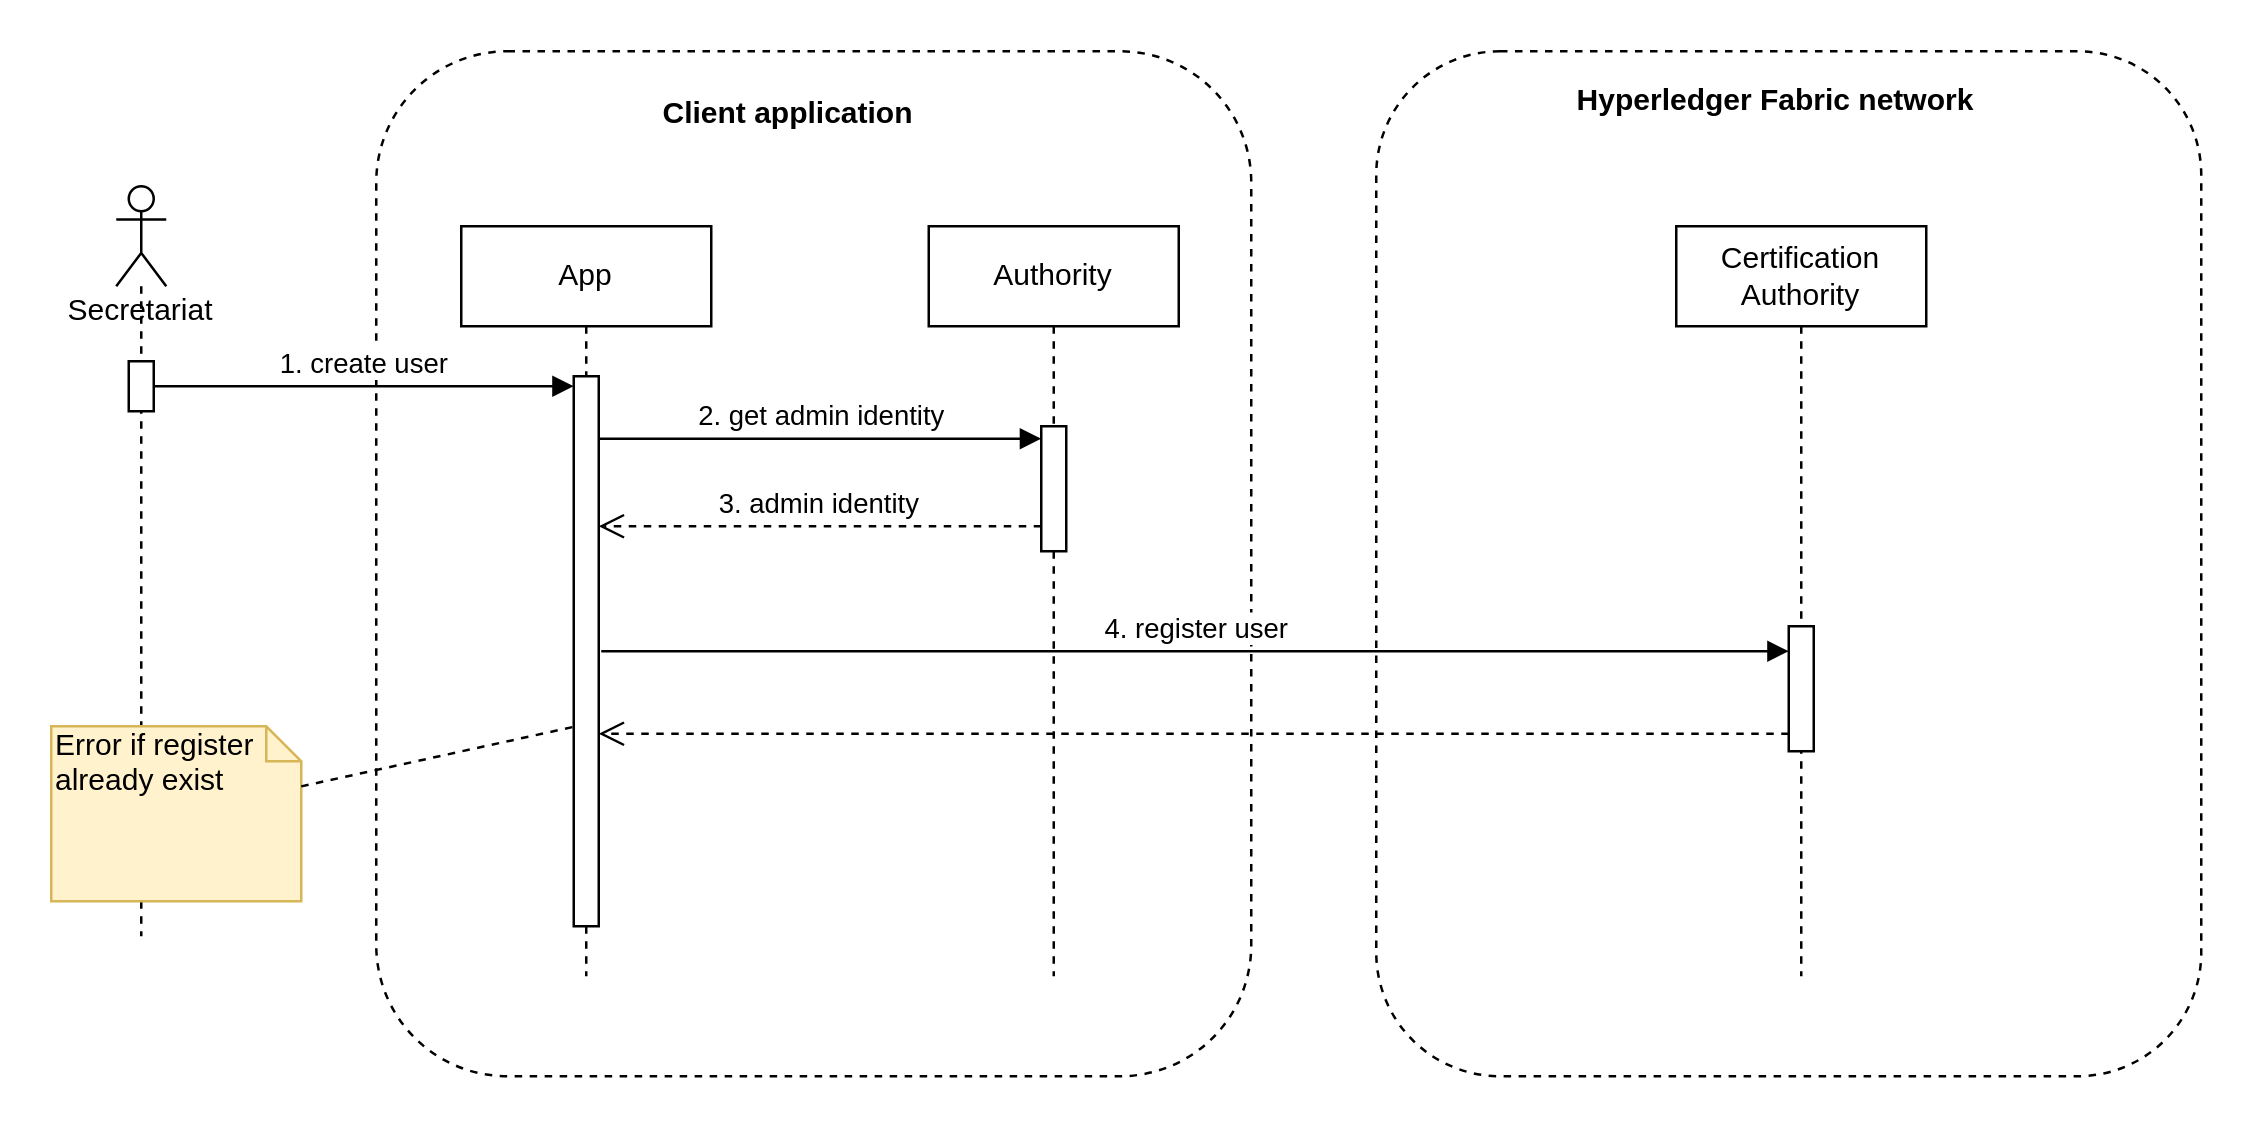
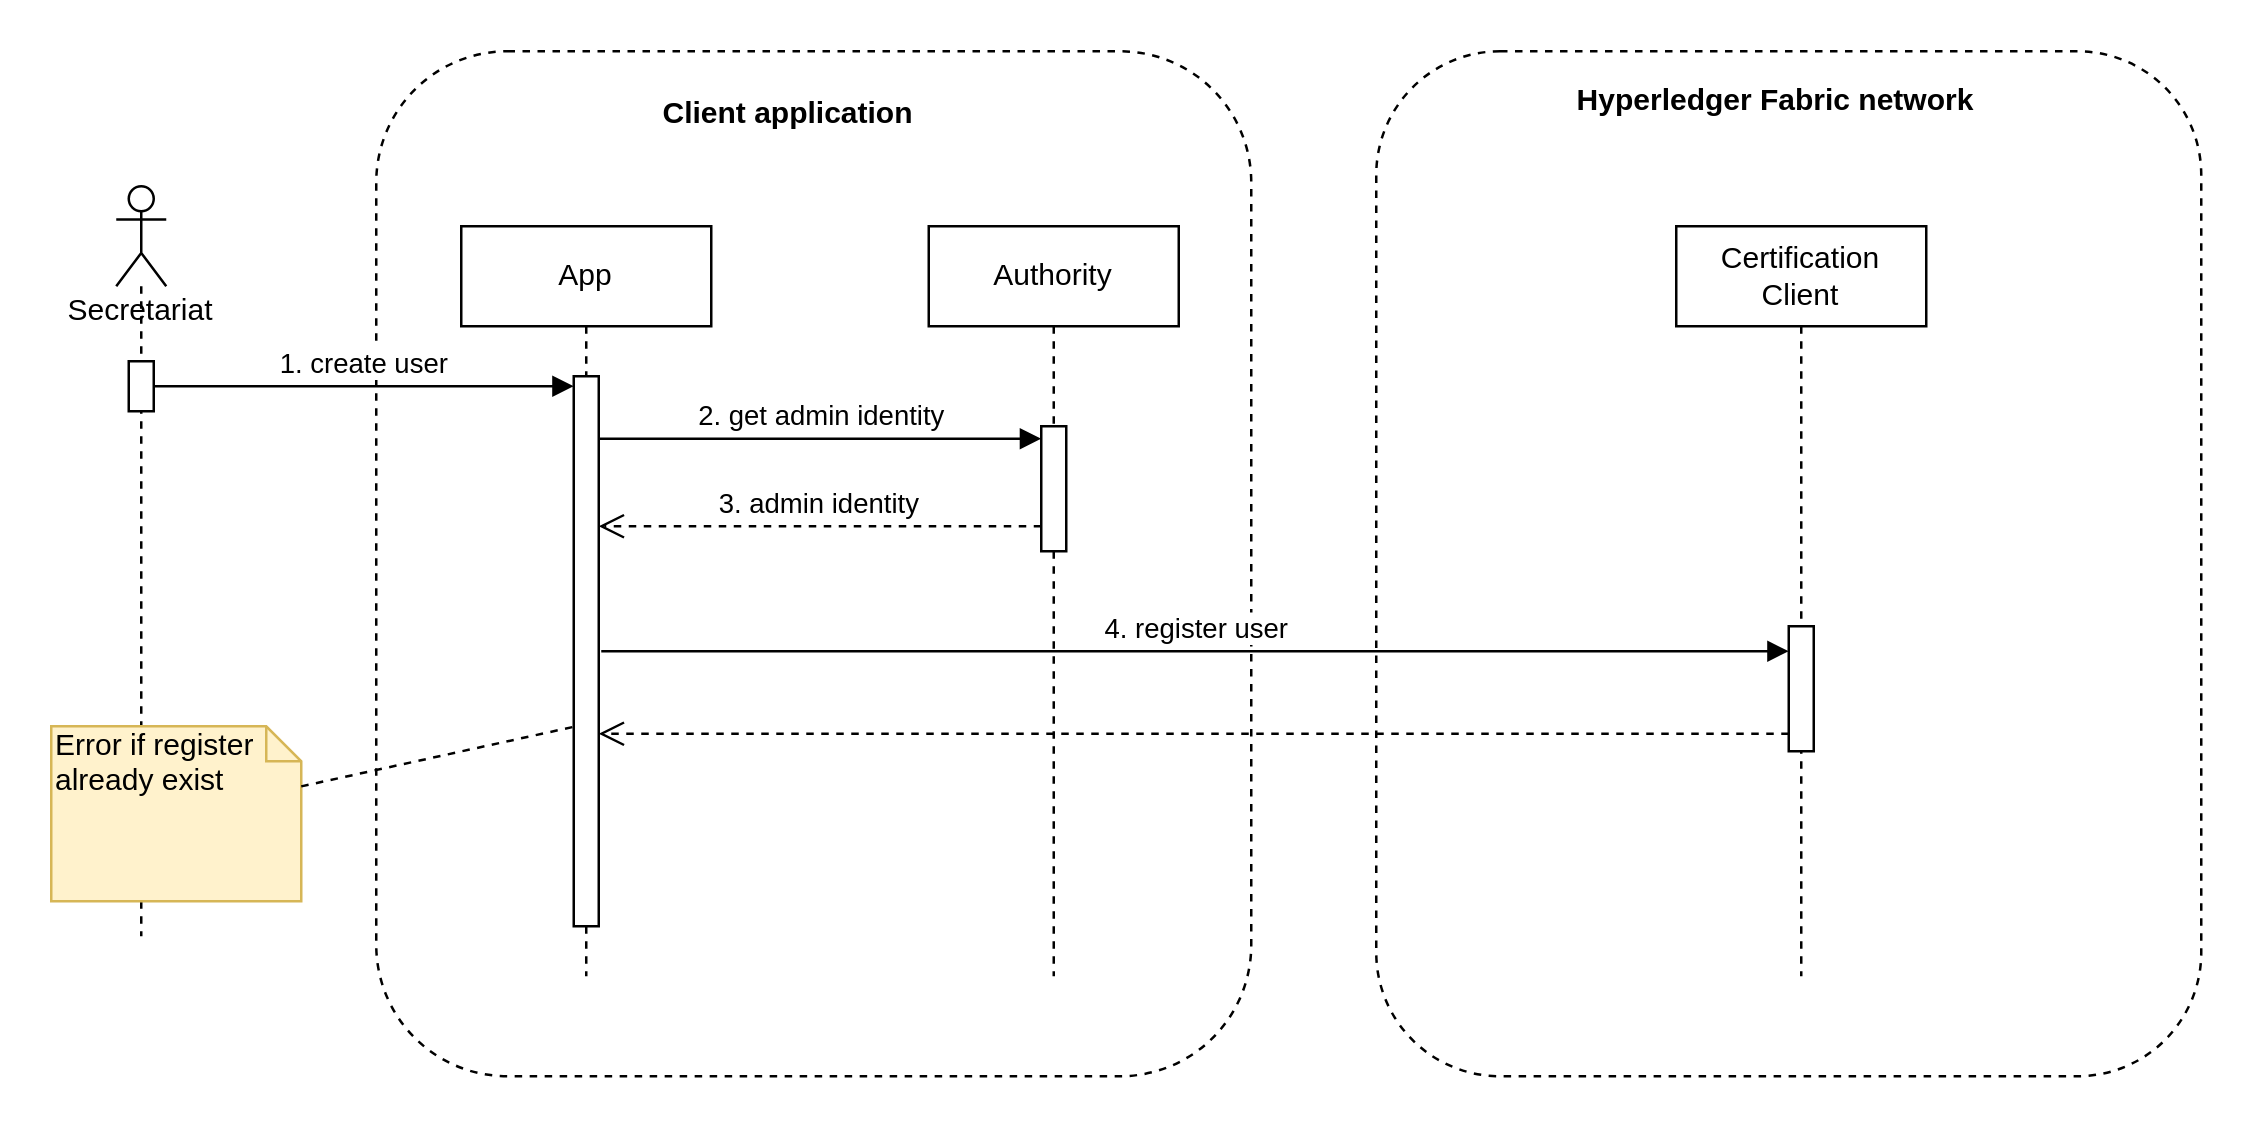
node "Certification Authority": label "Certification Authority" -> "Certification Client"
